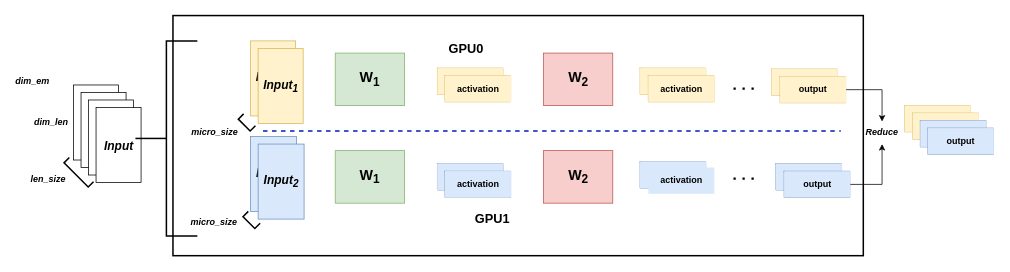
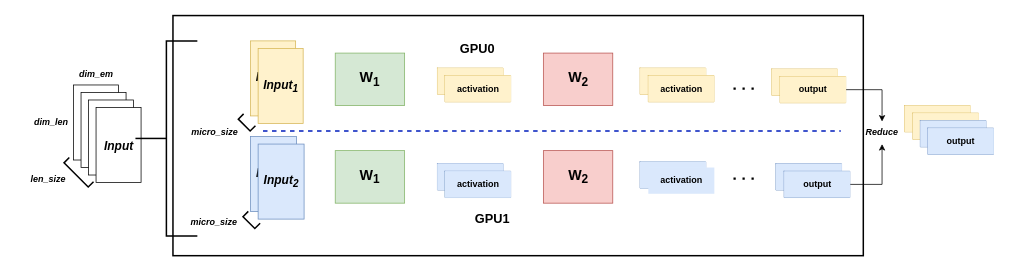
node "GPU0": moved (466, 49) -> (478, 49)
node "dim_em": moved (32, 81) -> (96, 74)
